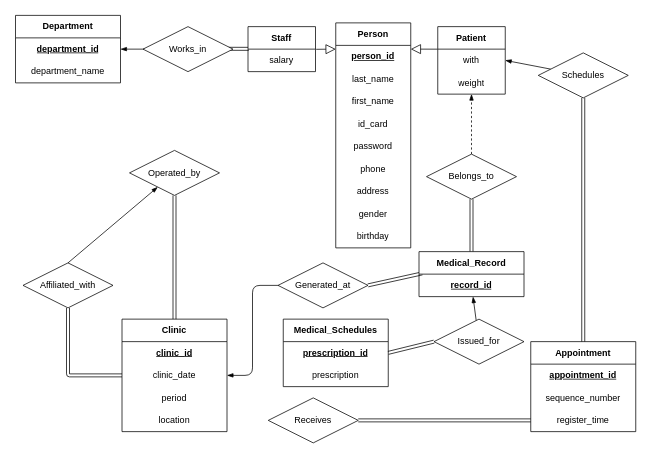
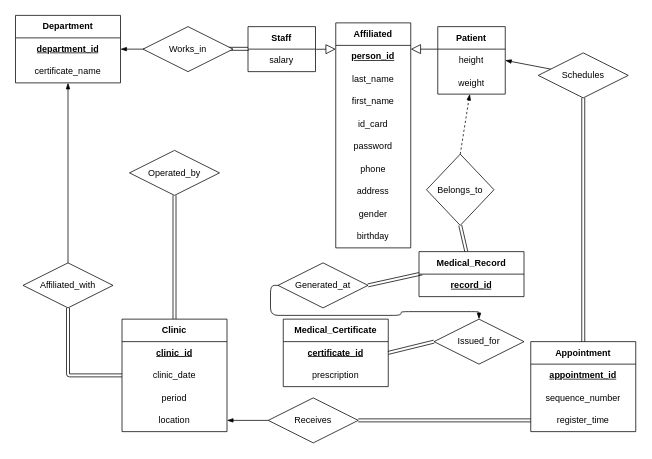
node "Person": label "Person" -> "Affiliated"
node "with": label "with" -> "height"
node "department_name": label "department_name" -> "certificate_name"
node "Belongs_to": size 90x45 -> 68x71
edge "Affiliated_with" -> "Operated_by": now "Affiliated_with" -> "Department"
edge "Issued_for" -> "record_id": removed
edge "Generated_at" -> "clinic_date": now "Generated_at" -> "Issued_for"
node "Medical_Schedules": label "Medical_Schedules" -> "Medical_Certificate"
node "prescription_id": label "prescription_id" -> "certificate_id"
edge "Receives" -> "location": added
